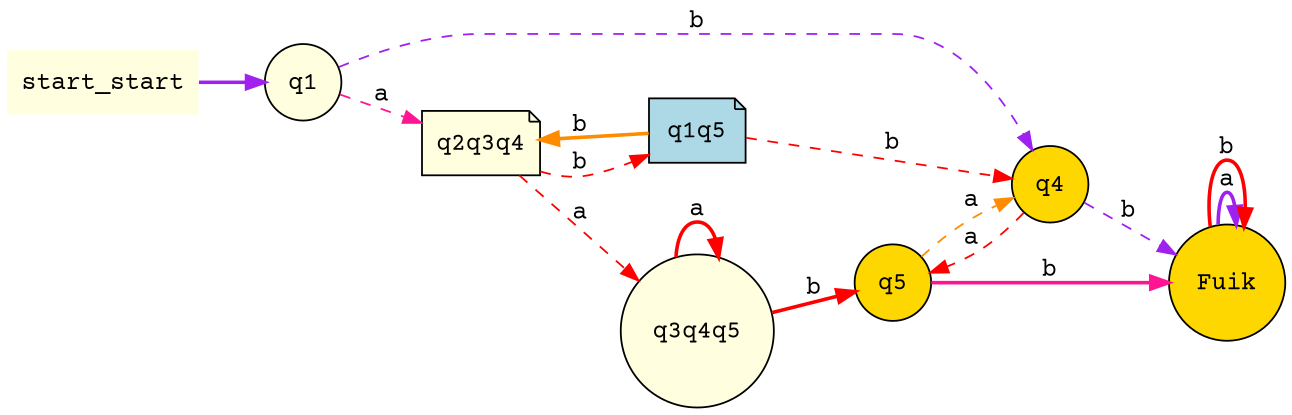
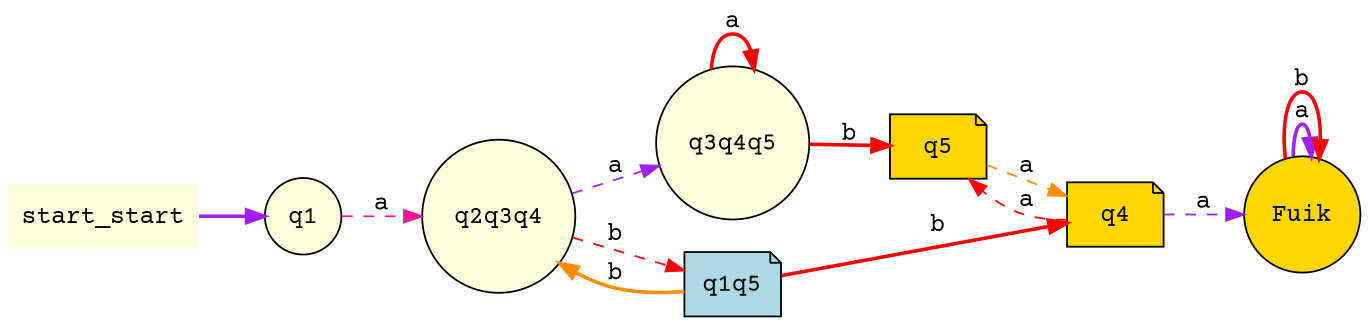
edge "q1" -> "q4": removed, label "b"
node "q2q3q4": shape note -> circle
edge "q1q5" -> "q4": style dashed -> bold
node "q4": shape circle -> note
edge "q4" -> "Fuik": label "b" -> "a"
edge "q2q3q4" -> "q3q4q5": color red -> purple
node "q5": shape circle -> note
edge "q5" -> "Fuik": removed, label "b"
